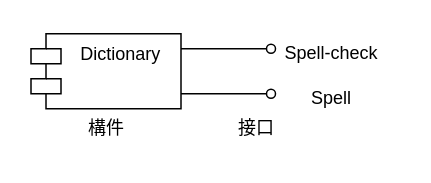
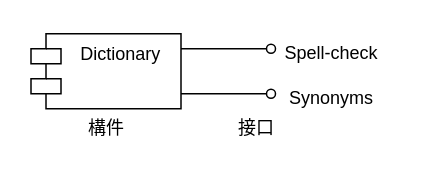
node "Spell": label "Spell" -> "Synonyms"
